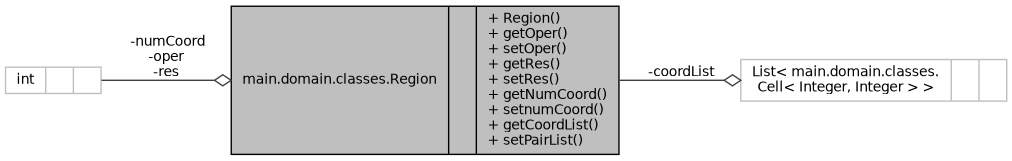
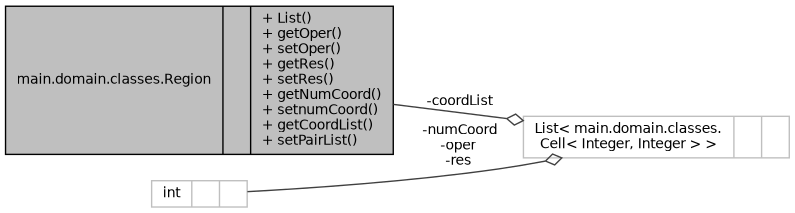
node "main.domain.classes.Region": text "+ Region()" -> "+ List()"
edge "int" -> "main.domain.classes.Region": now "int" -> "List< main.domain.classes."
